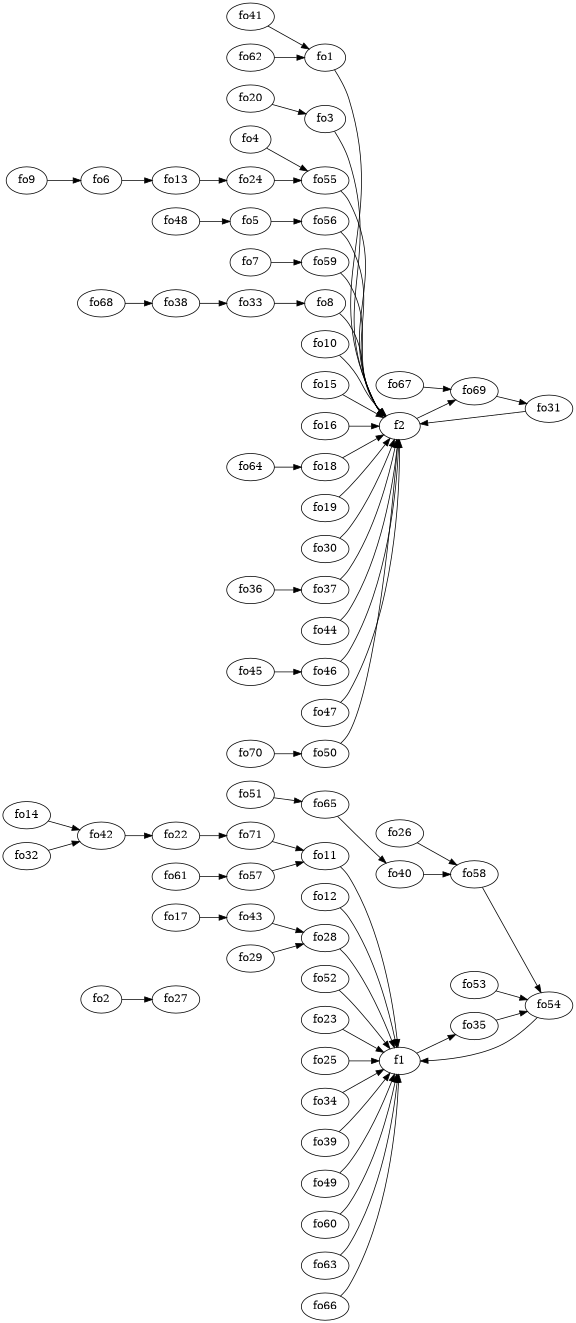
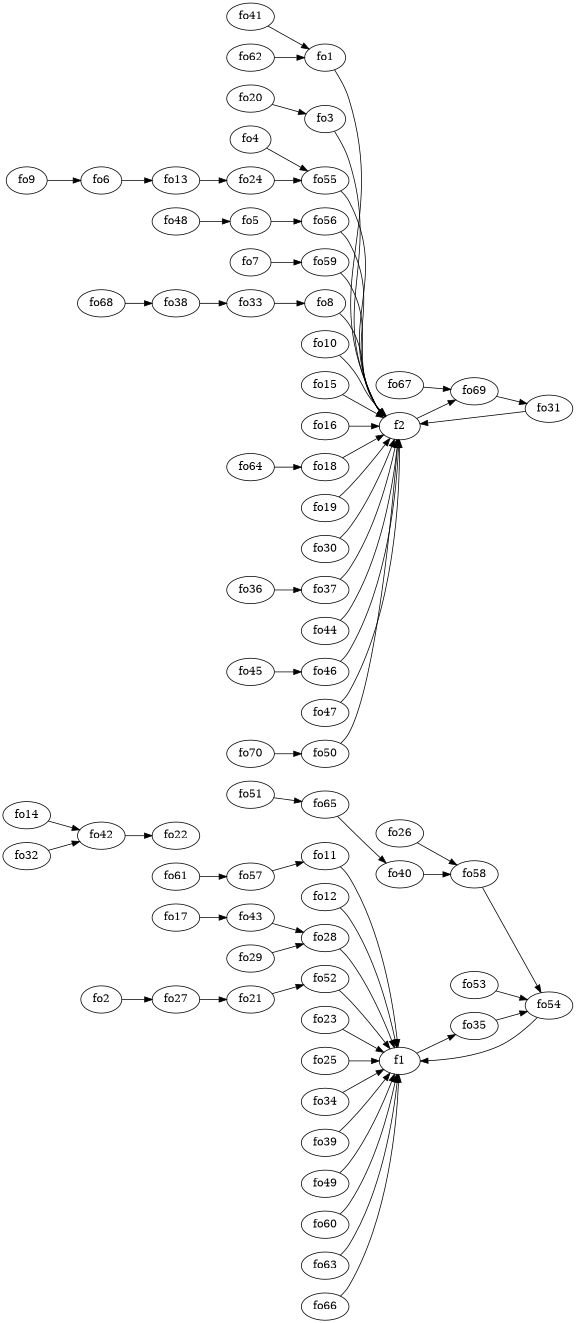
node "fo71": removed
node "fo21": added
